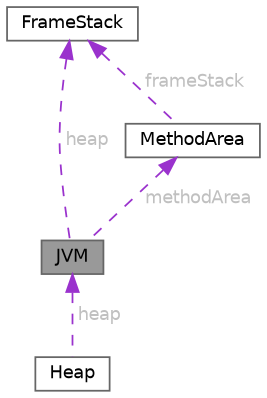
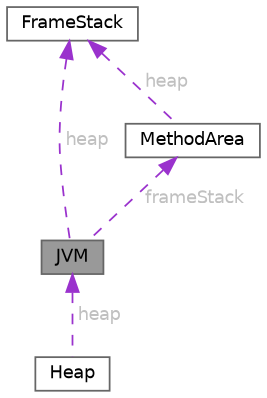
edge "MethodArea" -> "FrameStack": label " frameStack" -> " heap"
edge "JVM" -> "MethodArea": label " methodArea" -> " frameStack"
